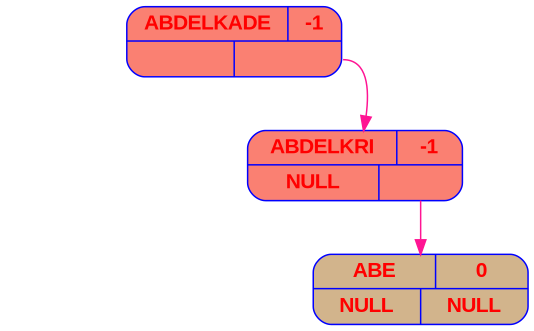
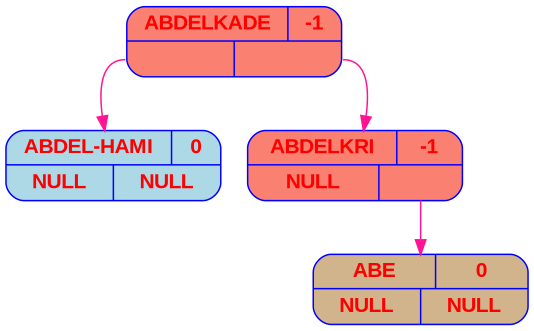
node "ABDEL-HAMI": added
